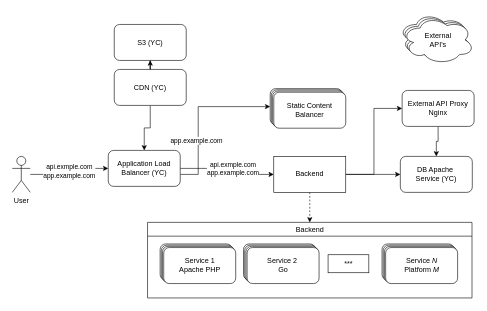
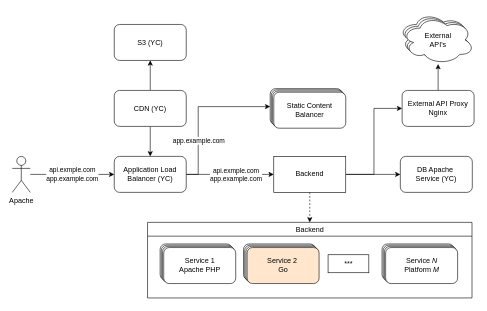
node "CDN (YC)": moved (150, 87) -> (150, 108)
edge "External API Proxy Nginx" -> "DB Apache Service (YC)": now "External API Proxy Nginx" -> "External API's"
node "Application Load Balancer (YC)": moved (144, 168) -> (150, 174)
node "User": label "User" -> "Apache"
node "Service 2 Go": fillcolor #ffffff -> #ffe6cc
